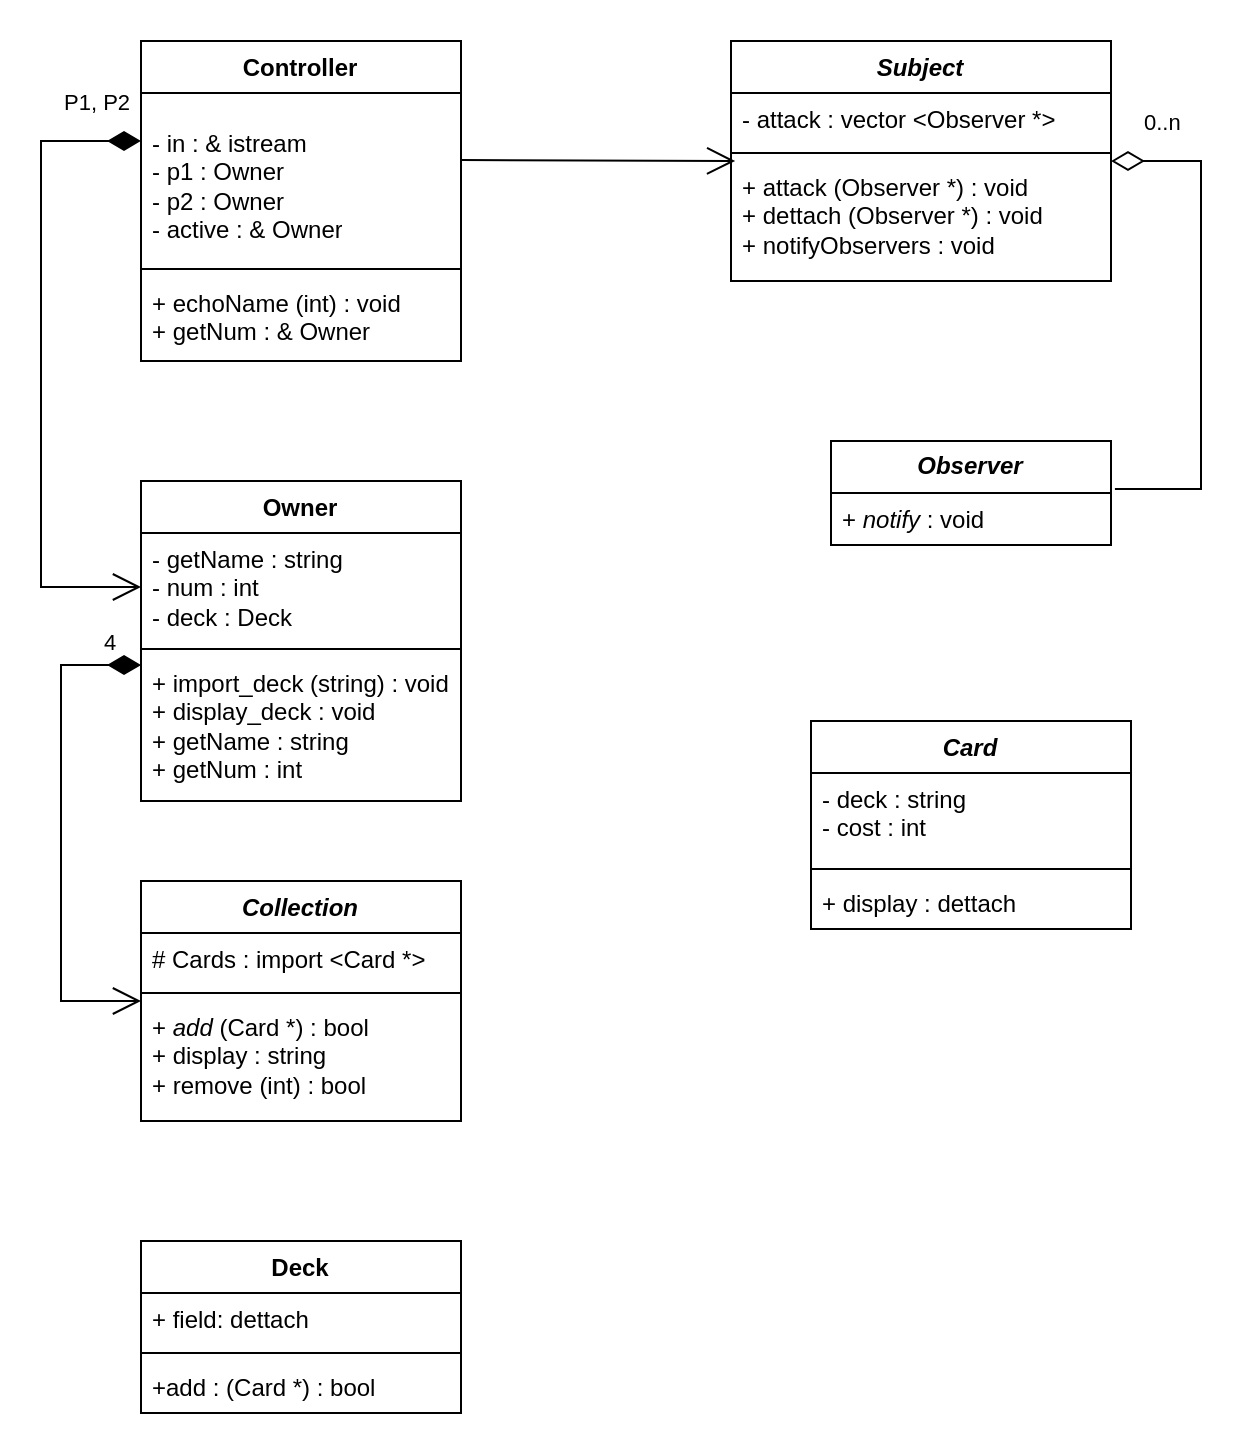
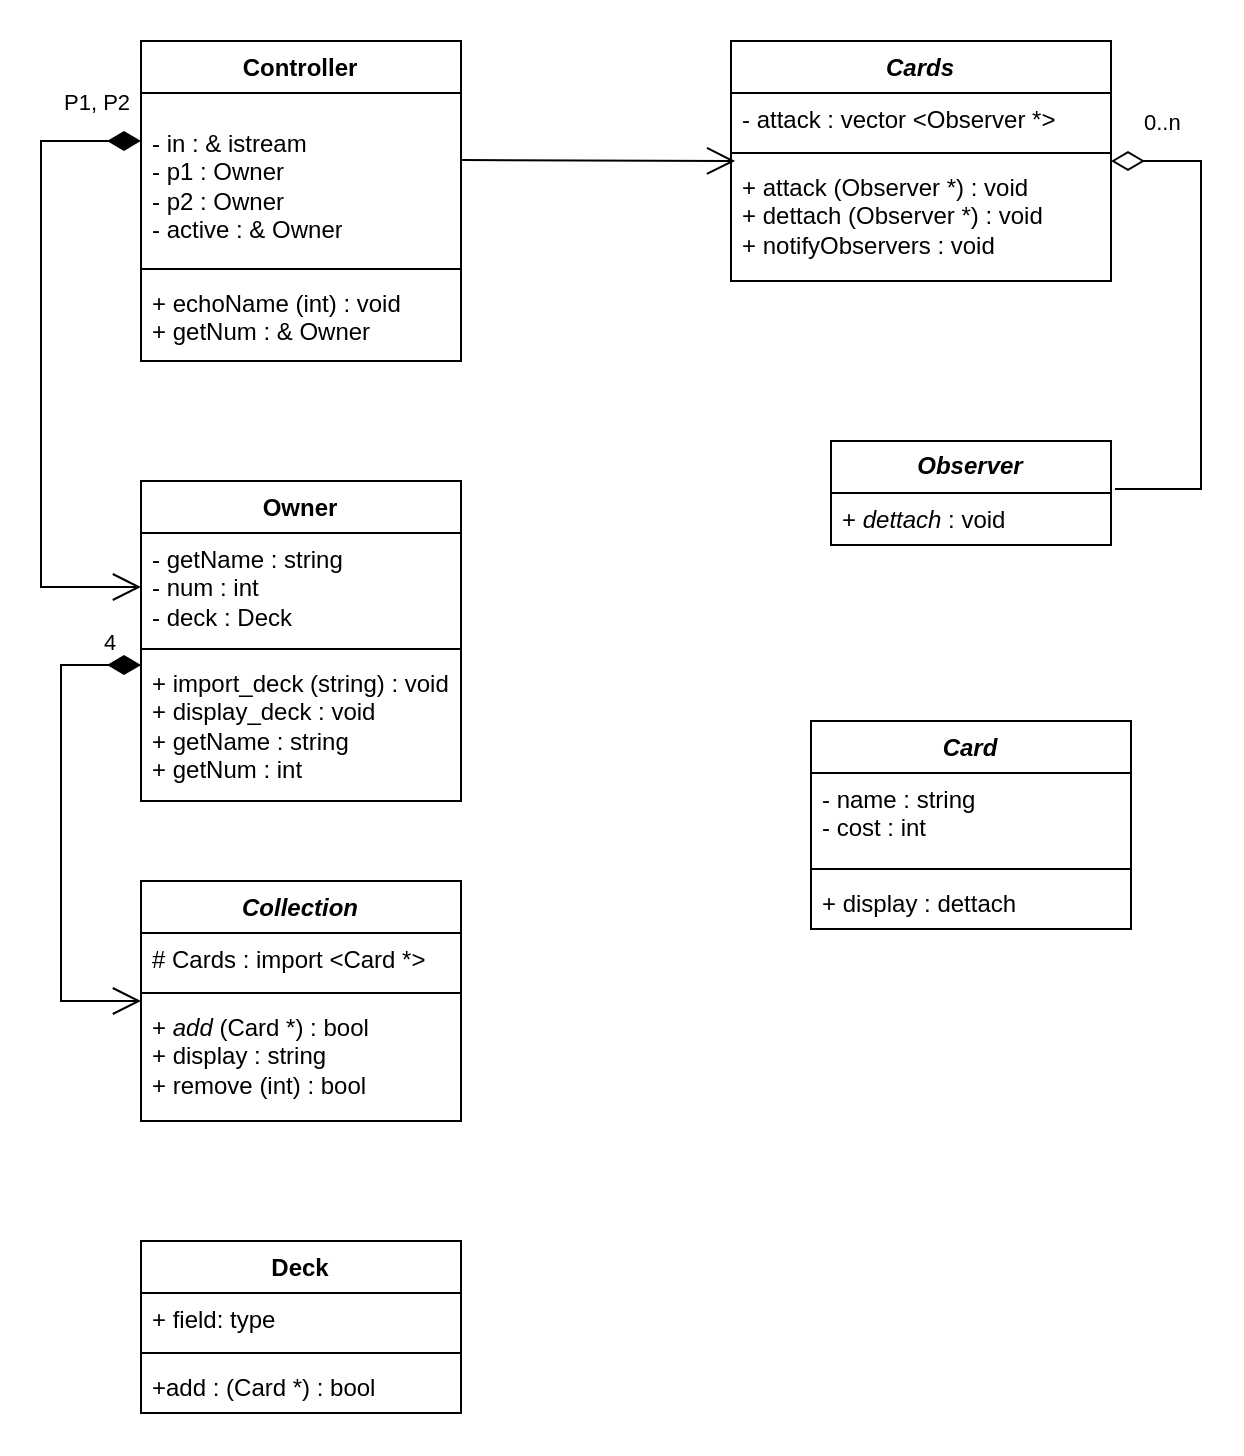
node "Subject": label "Subject" -> "Cards"
node "+ notify : void": label "+ notify : void" -> "+ dettach : void"
node "- deck : string - cost : int": label "- deck : string - cost : int" -> "- name : string - cost : int"
node "+ field: dettach": label "+ field: dettach" -> "+ field: type"
